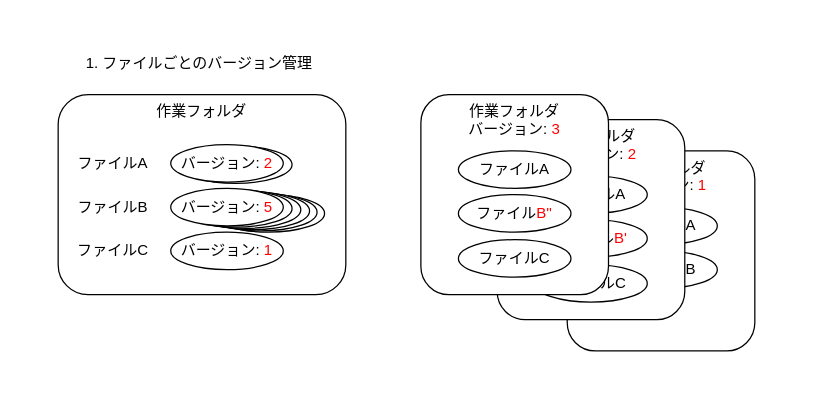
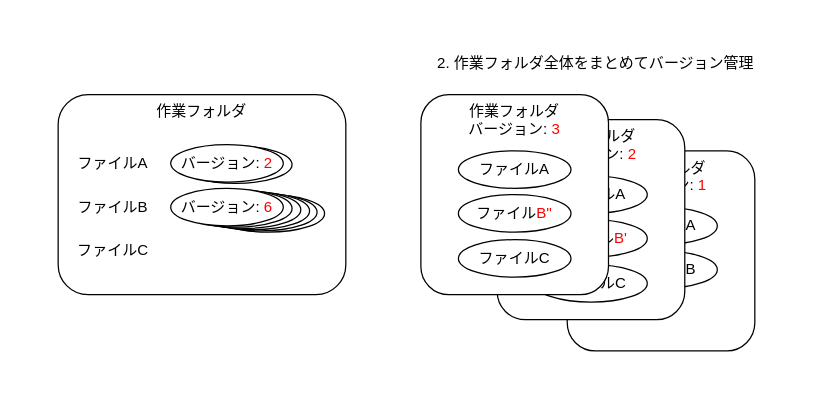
node "1. ファイルごとのバージョン管理": removed
node "2. 作業フォルダ全体をまとめてバージョン管理": added
node "バージョン: 5": label "バージョン: 5" -> "バージョン: 6"
node "バージョン: 1": removed
